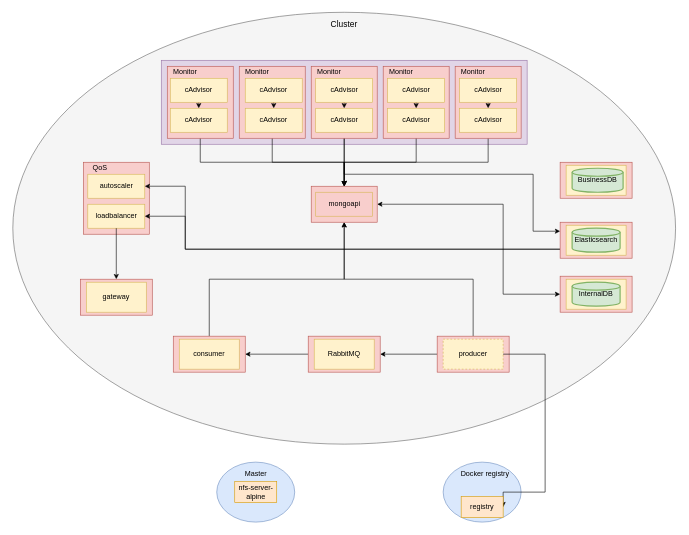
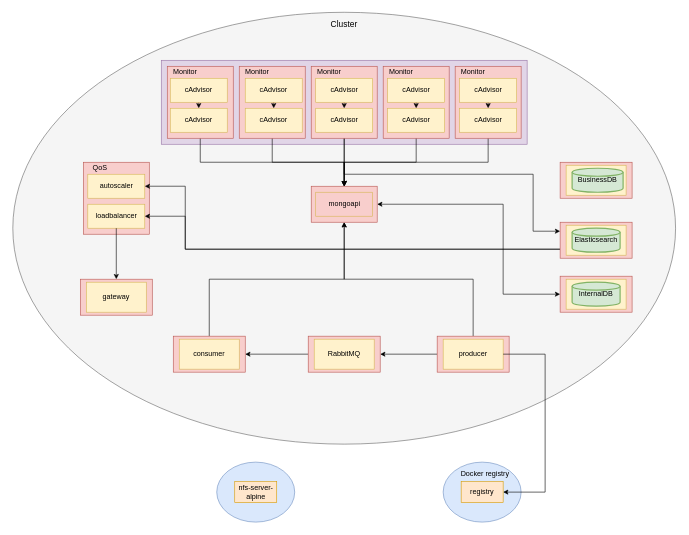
node "producer": style dashed -> solid
node "Master": removed
node "registry": moved (482, 507) -> (482, 492)
